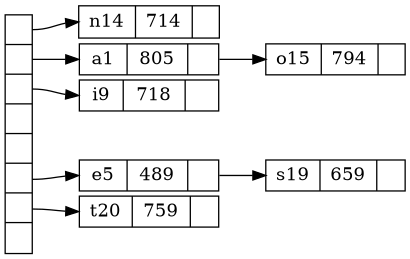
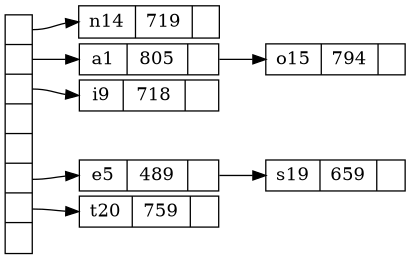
node "n14": text "714" -> "719"
